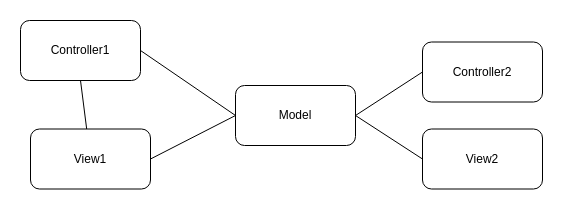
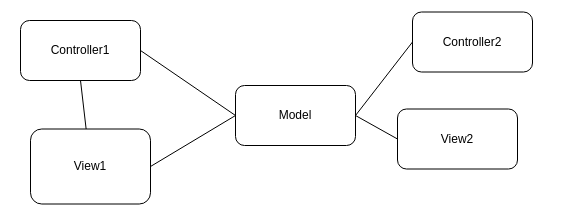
node "Controller2": moved (483, 72) -> (473, 42)
node "View1": size 120x60 -> 120x75
node "View2": moved (483, 159) -> (458, 139)
